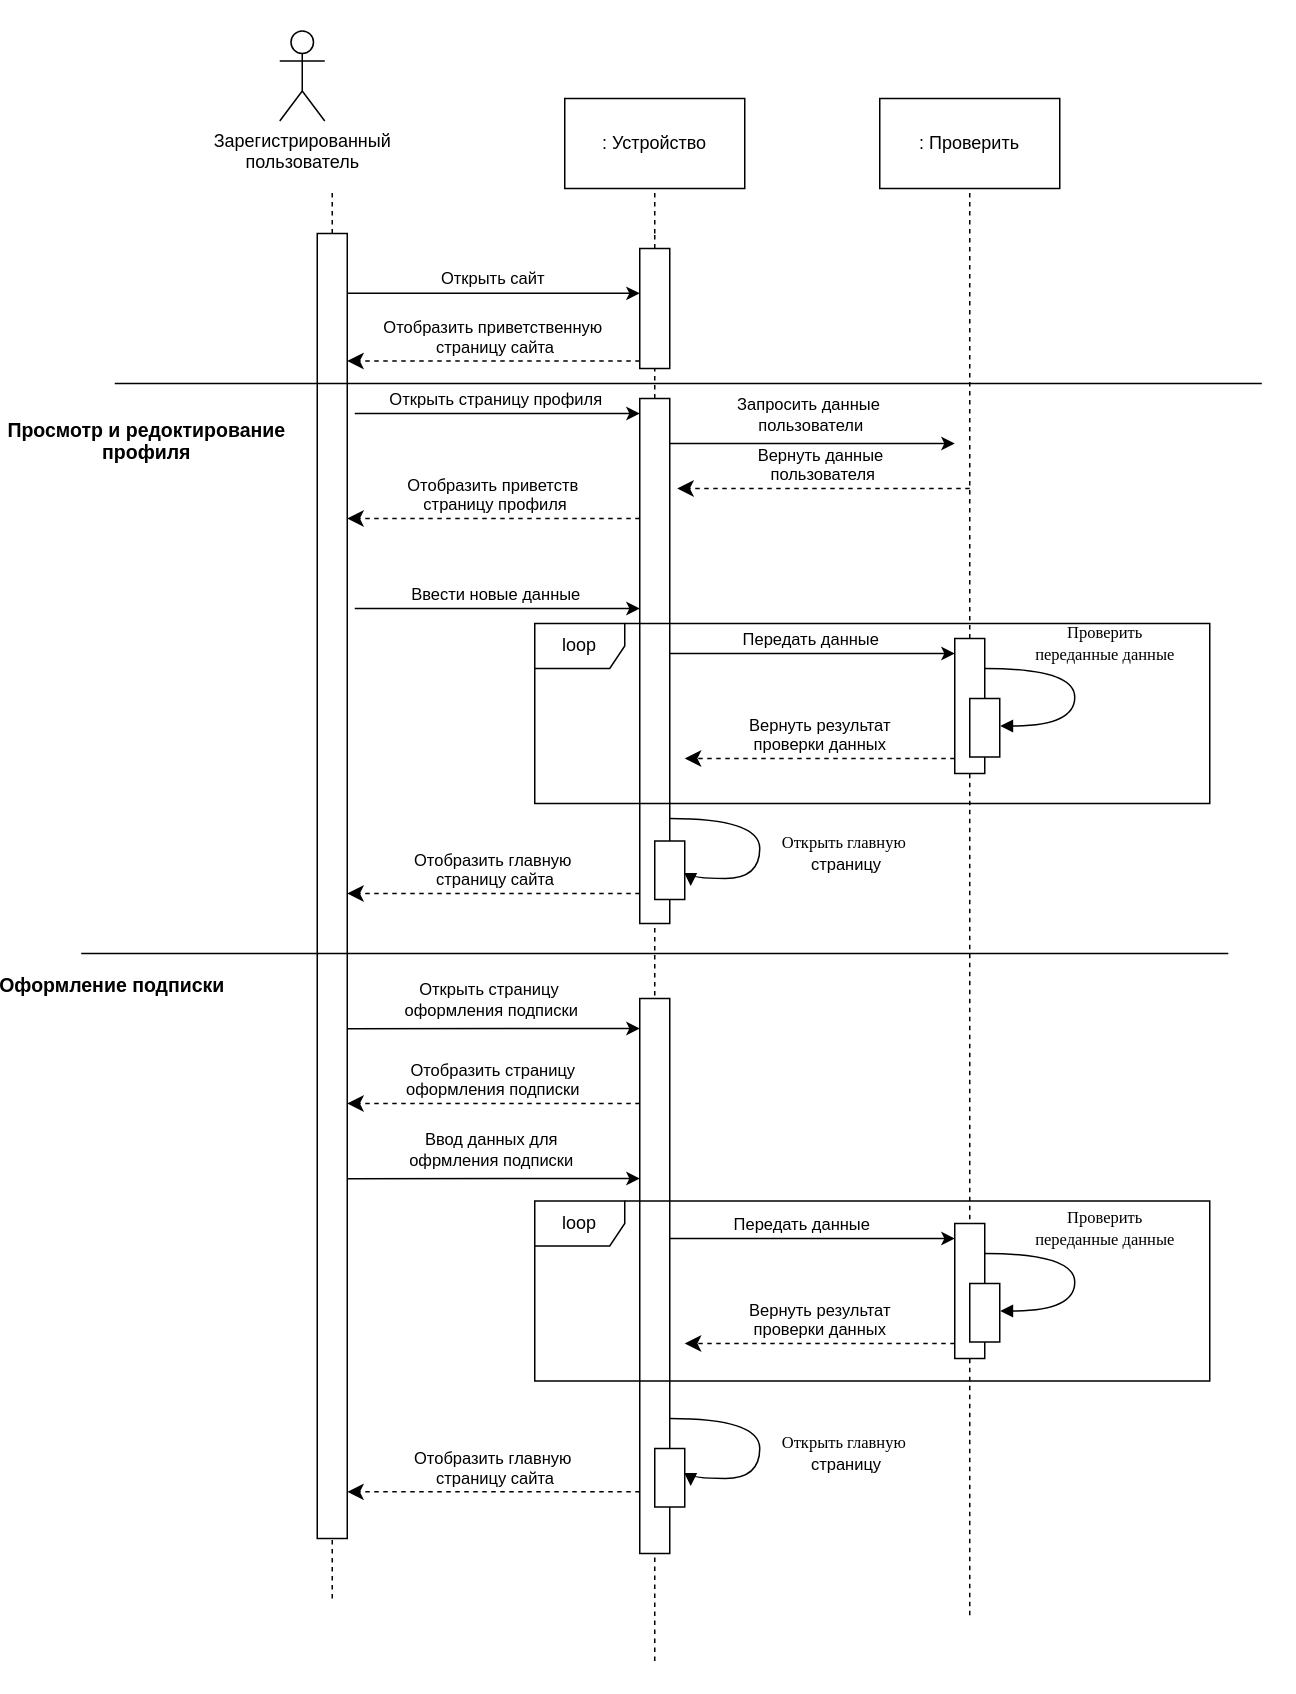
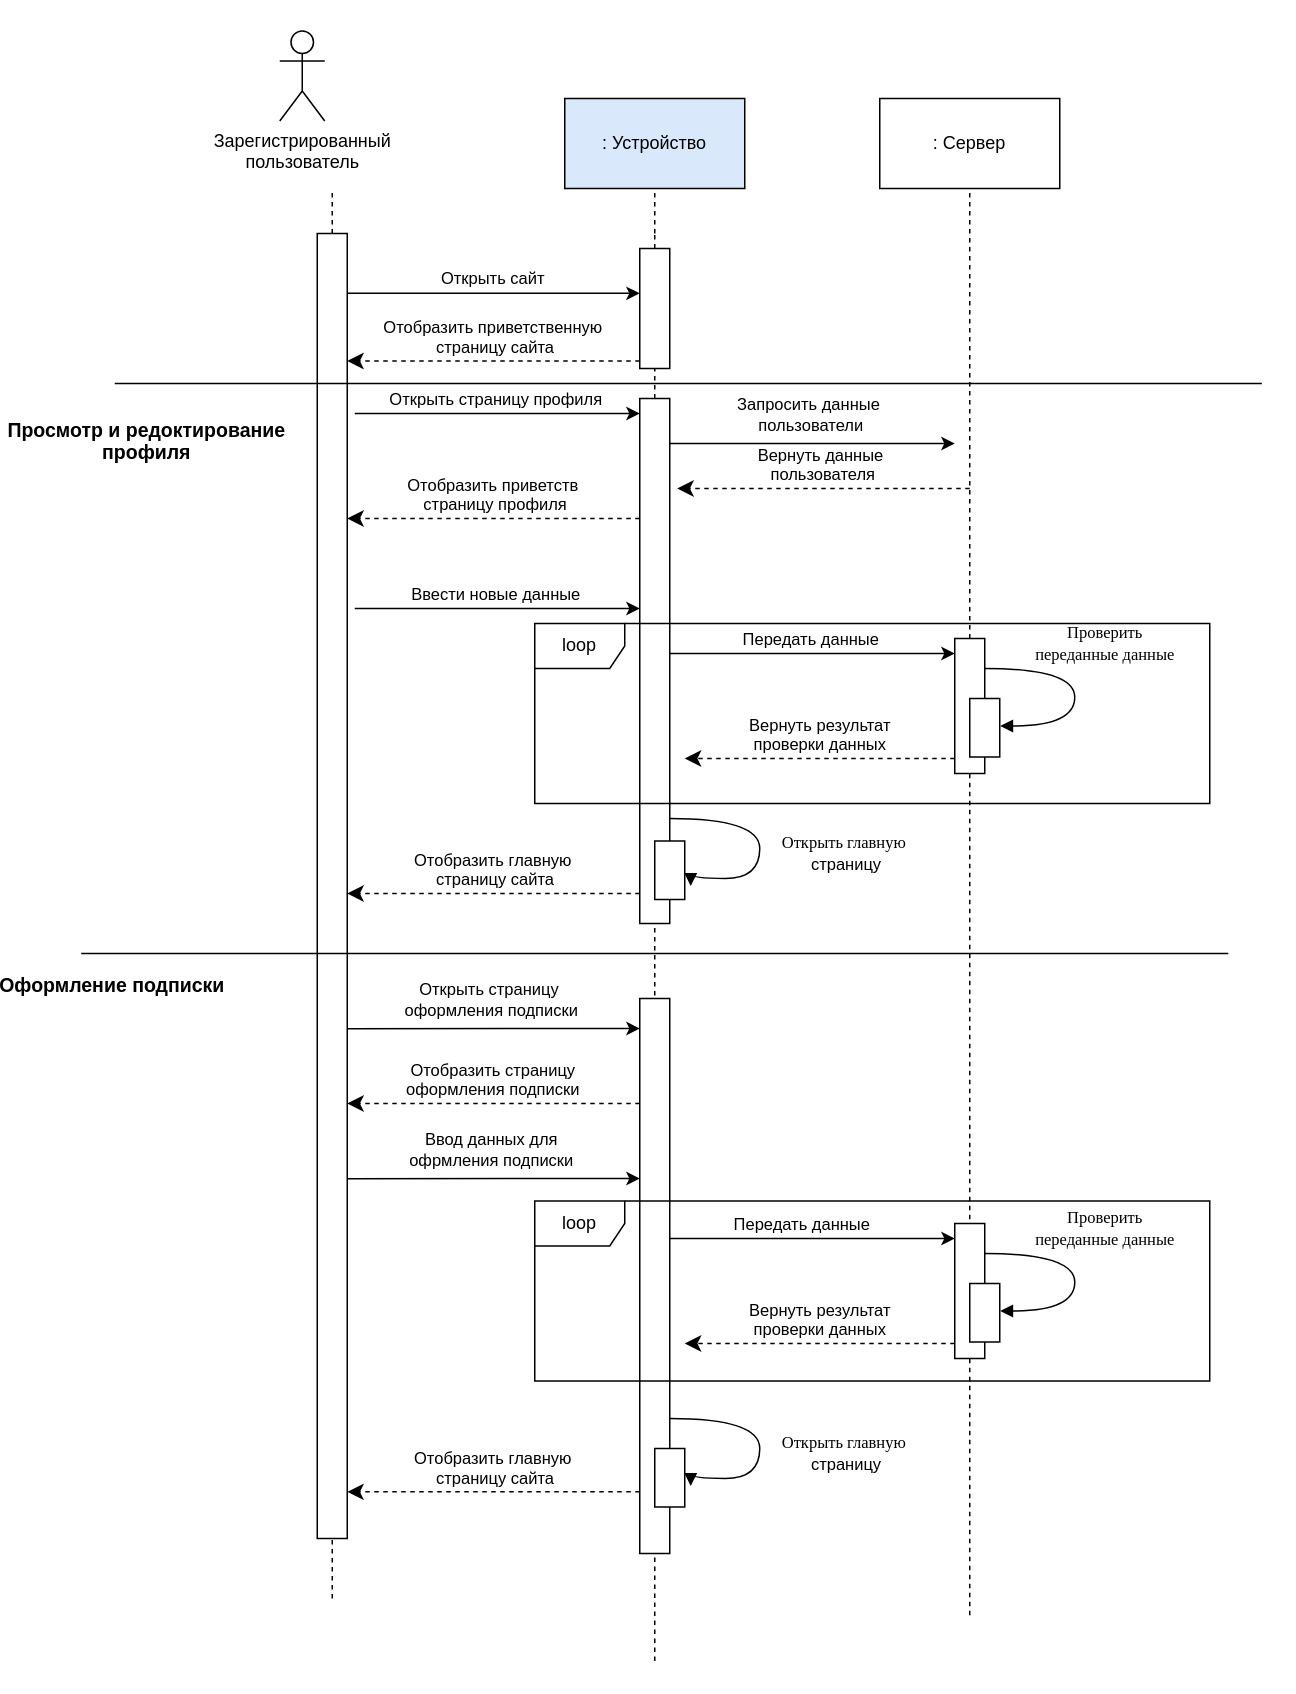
node ": Устройство": fillcolor #ffffff -> #dae8fc
node ": Проверить": label ": Проверить" -> ": Сервер"
